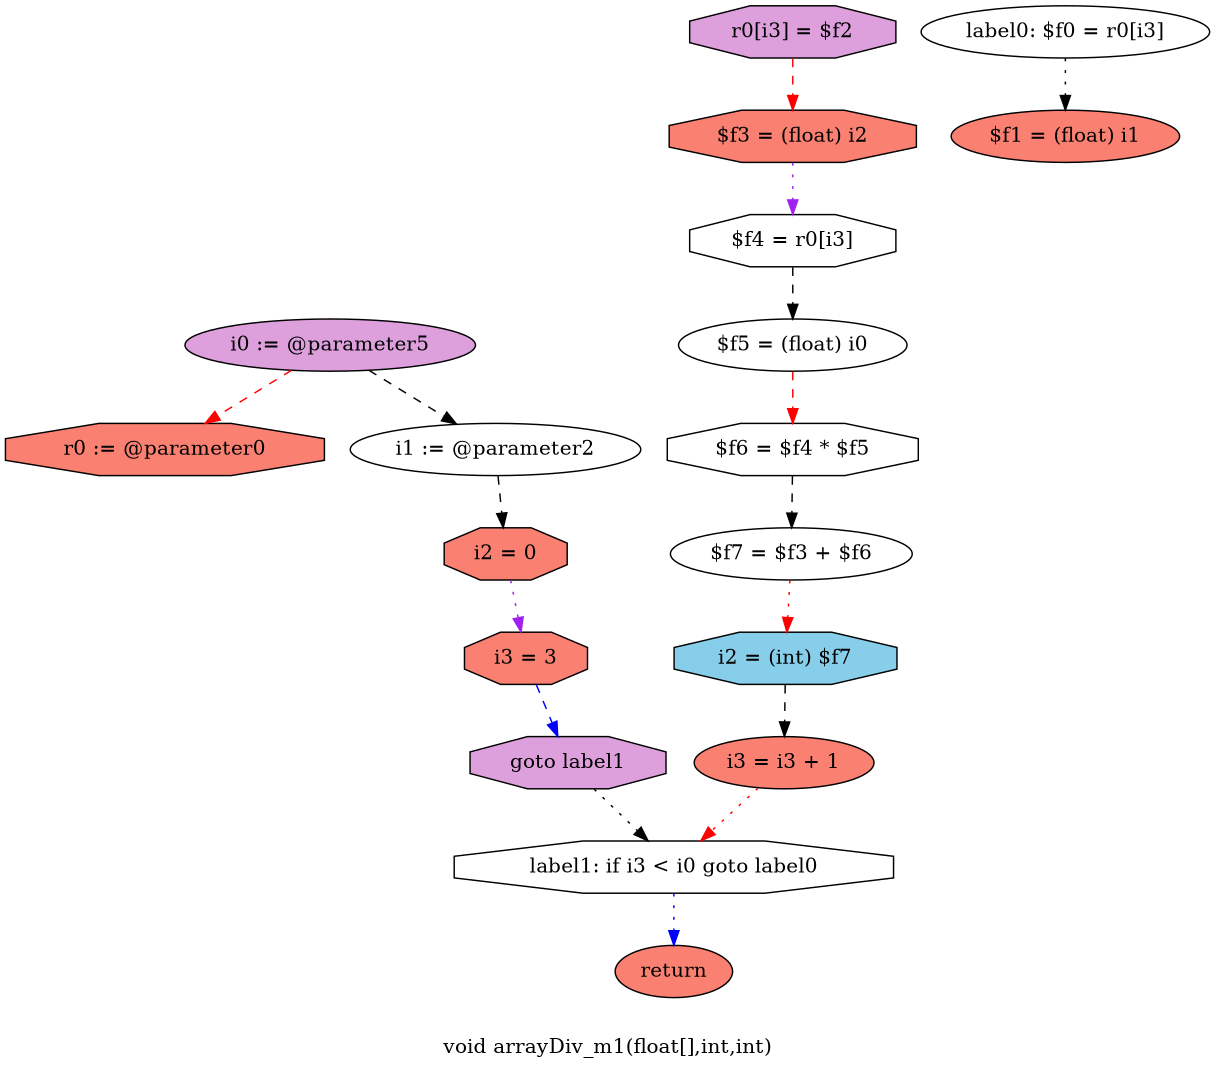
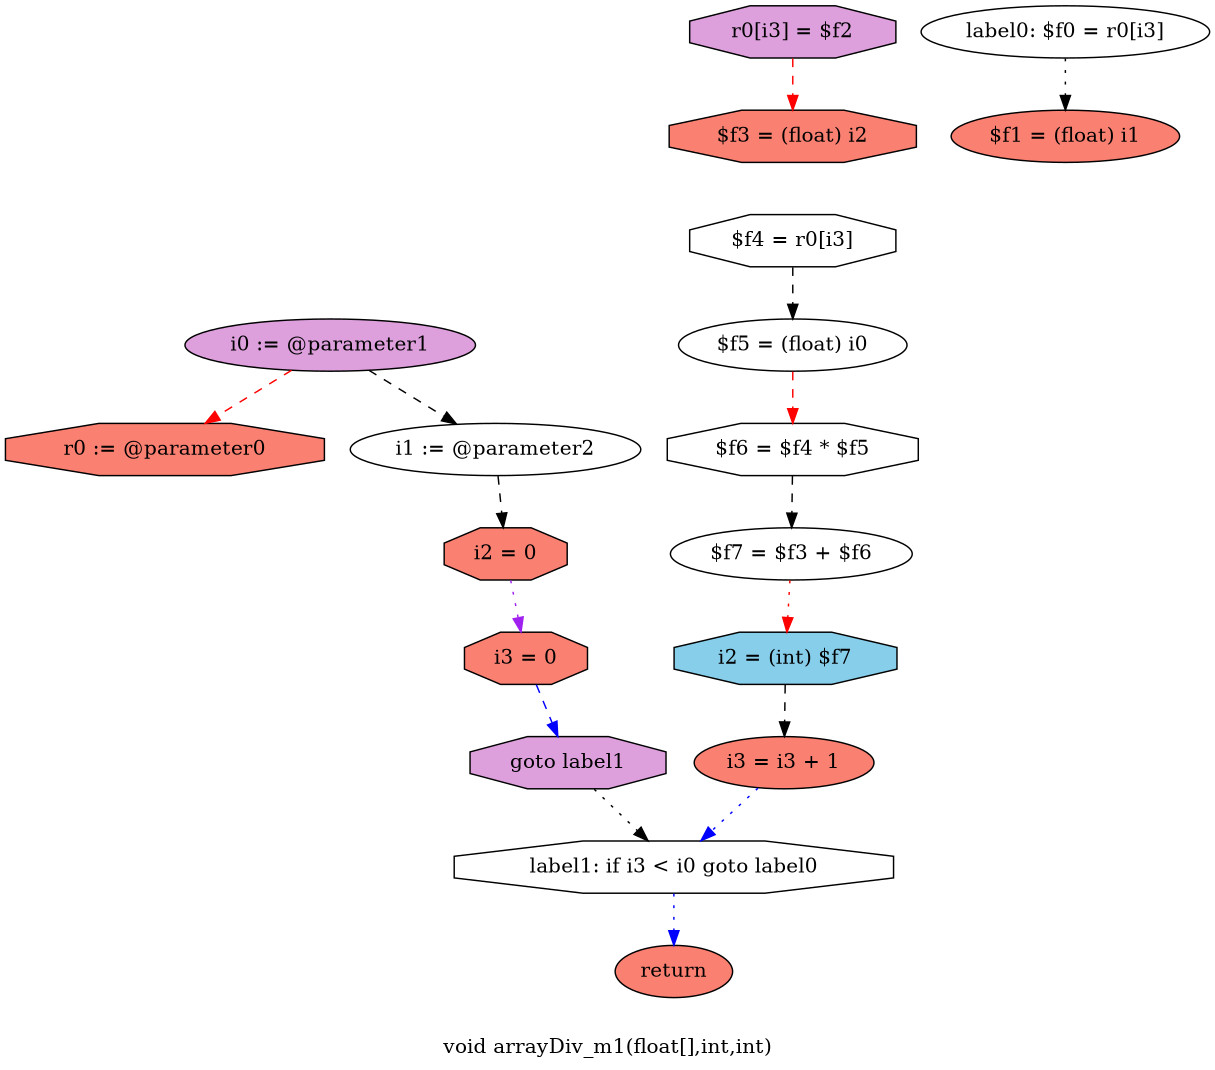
edge "$f3 = (float) i2" -> "$f4 = r0[i3]": removed
node "i0 := @parameter5": label "i0 := @parameter5" -> "i0 := @parameter1"
node "i3 = 3": label "i3 = 3" -> "i3 = 0"
edge "i3 = i3 + 1" -> "label1: if i3 < i0 goto label0": color red -> blue
